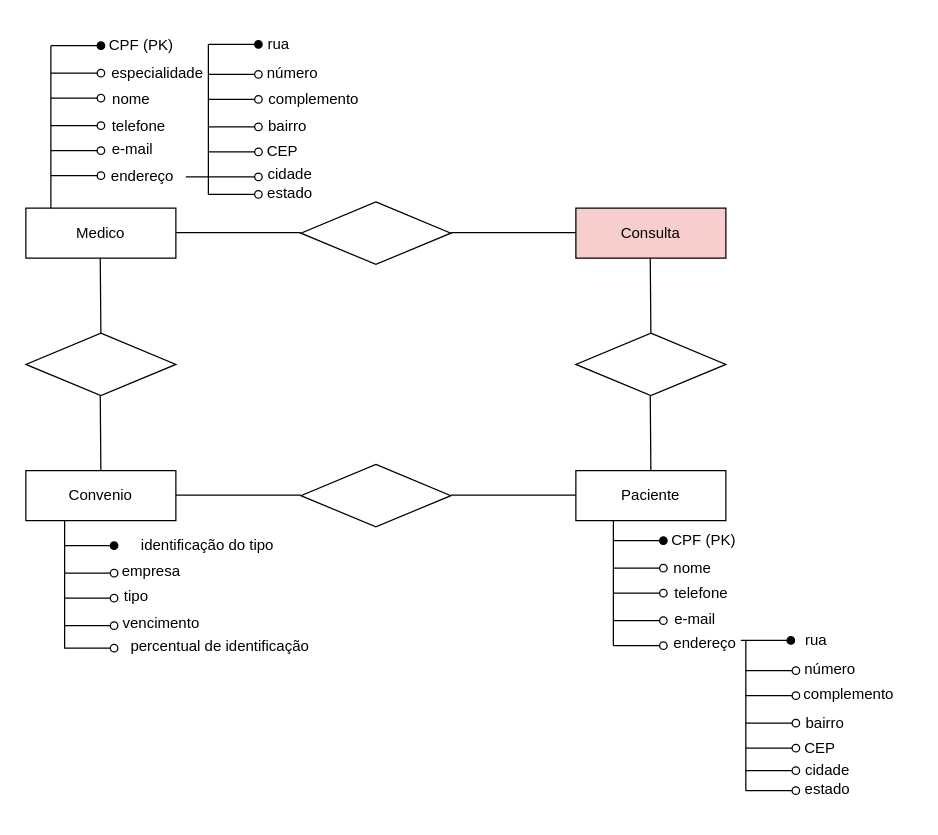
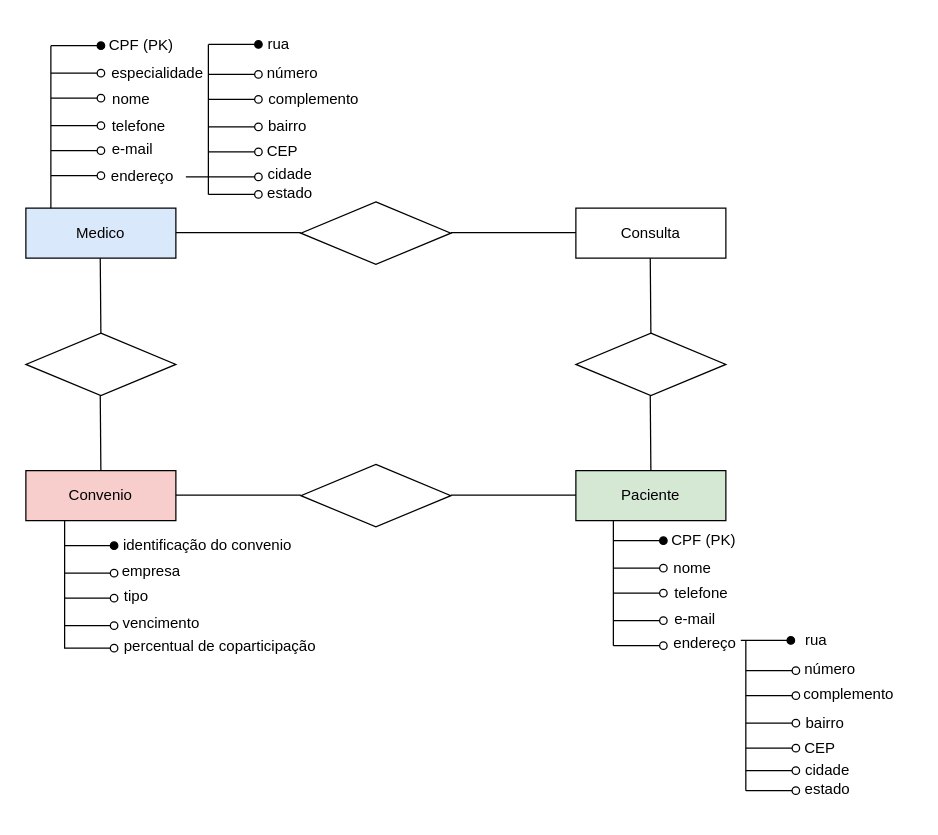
node "Medico": fillcolor #ffffff -> #dae8fc
node "Consulta": fillcolor #f8cecc -> #ffffff
node "Convenio": fillcolor #ffffff -> #f8cecc
node "Paciente": fillcolor #ffffff -> #d5e8d4
node "identificação do tipo": label "identificação do tipo" -> "identificação do convenio"
node "percentual de identificação": label "percentual de identificação" -> "percentual de coparticipação"
